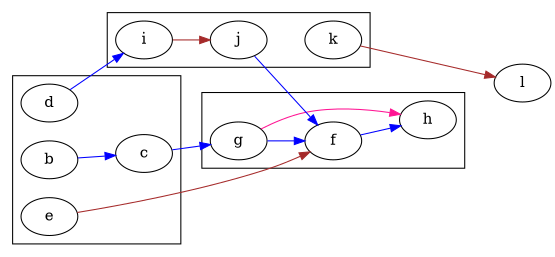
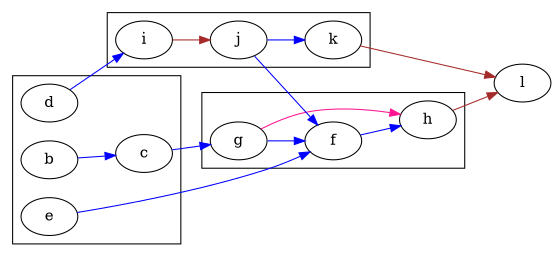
edge "j" -> "k": added
edge "h" -> "l": added
edge "e" -> "f": color brown -> blue
